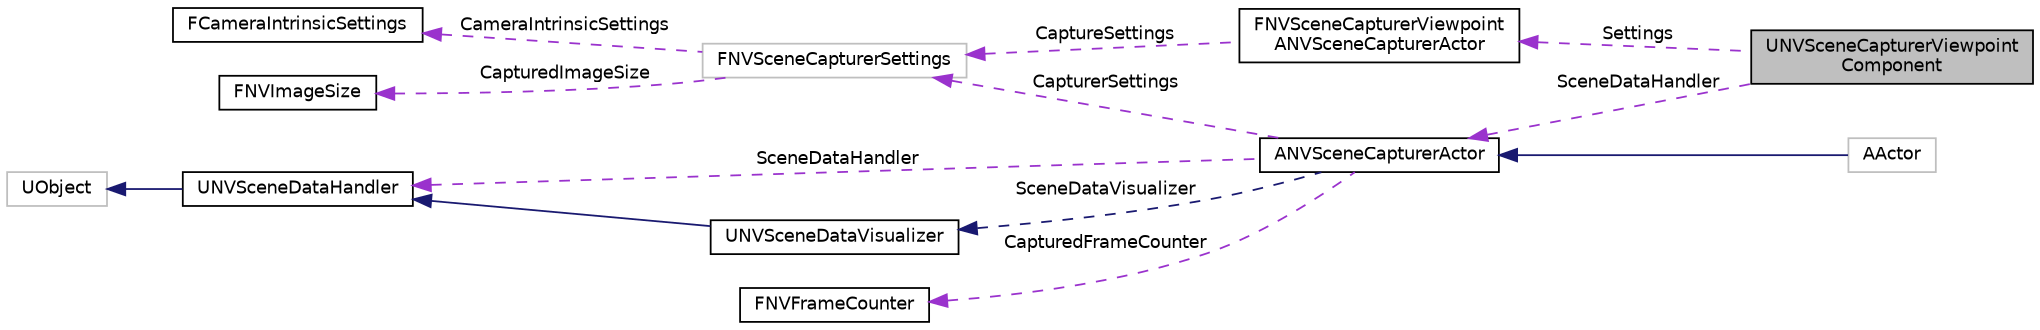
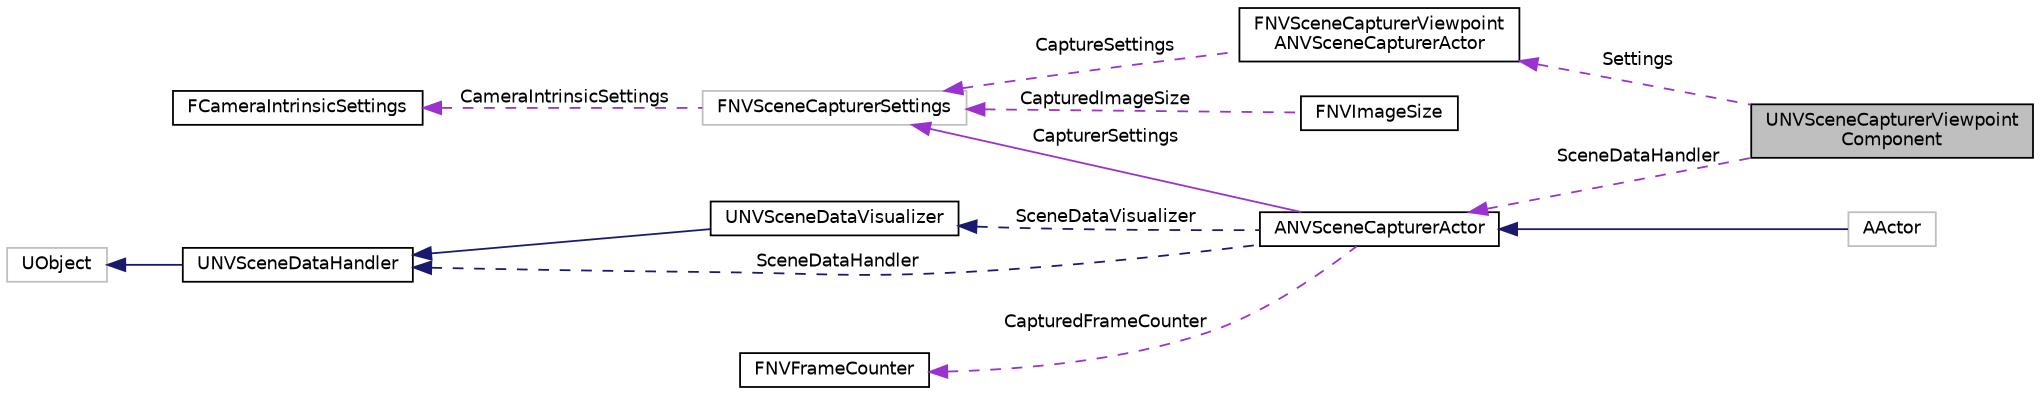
edge "FNVSceneCapturerSettings" -> "FNVImageSize": reversed
edge "ANVSceneCapturerActor" -> "FNVSceneCapturerSettings": style dashed -> solid
edge "ANVSceneCapturerActor" -> "UNVSceneDataHandler": color darkorchid3 -> midnightblue
